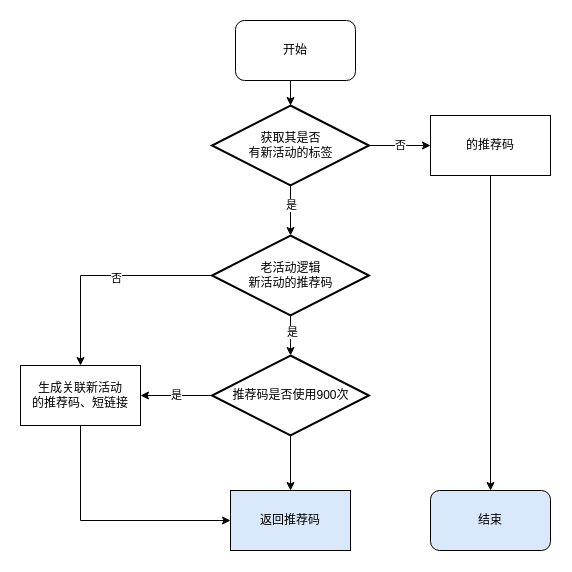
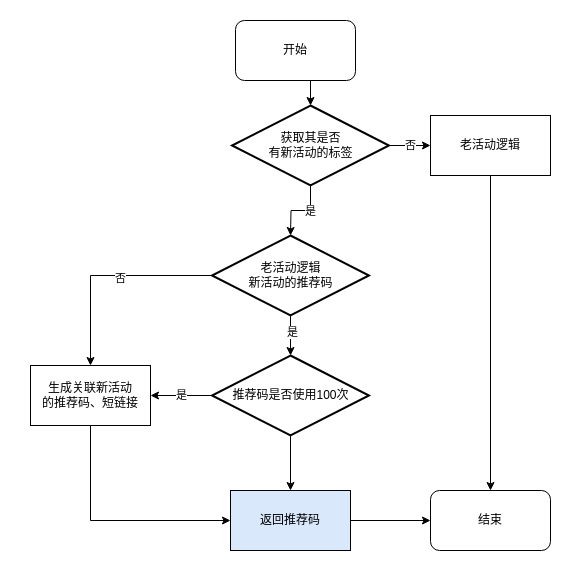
node "获取其是否 有新活动的标签": moved (291, 146) -> (311, 146)
node "的推荐码": label "的推荐码" -> "老活动逻辑"
node "生成关联新活动 的推荐码、短链接": moved (81, 396) -> (91, 396)
node "推荐码是否使用900次": label "推荐码是否使用900次" -> "推荐码是否使用100次"
edge "返回推荐码" -> "结束": added
node "结束": fillcolor #dae8fc -> #ffffff
